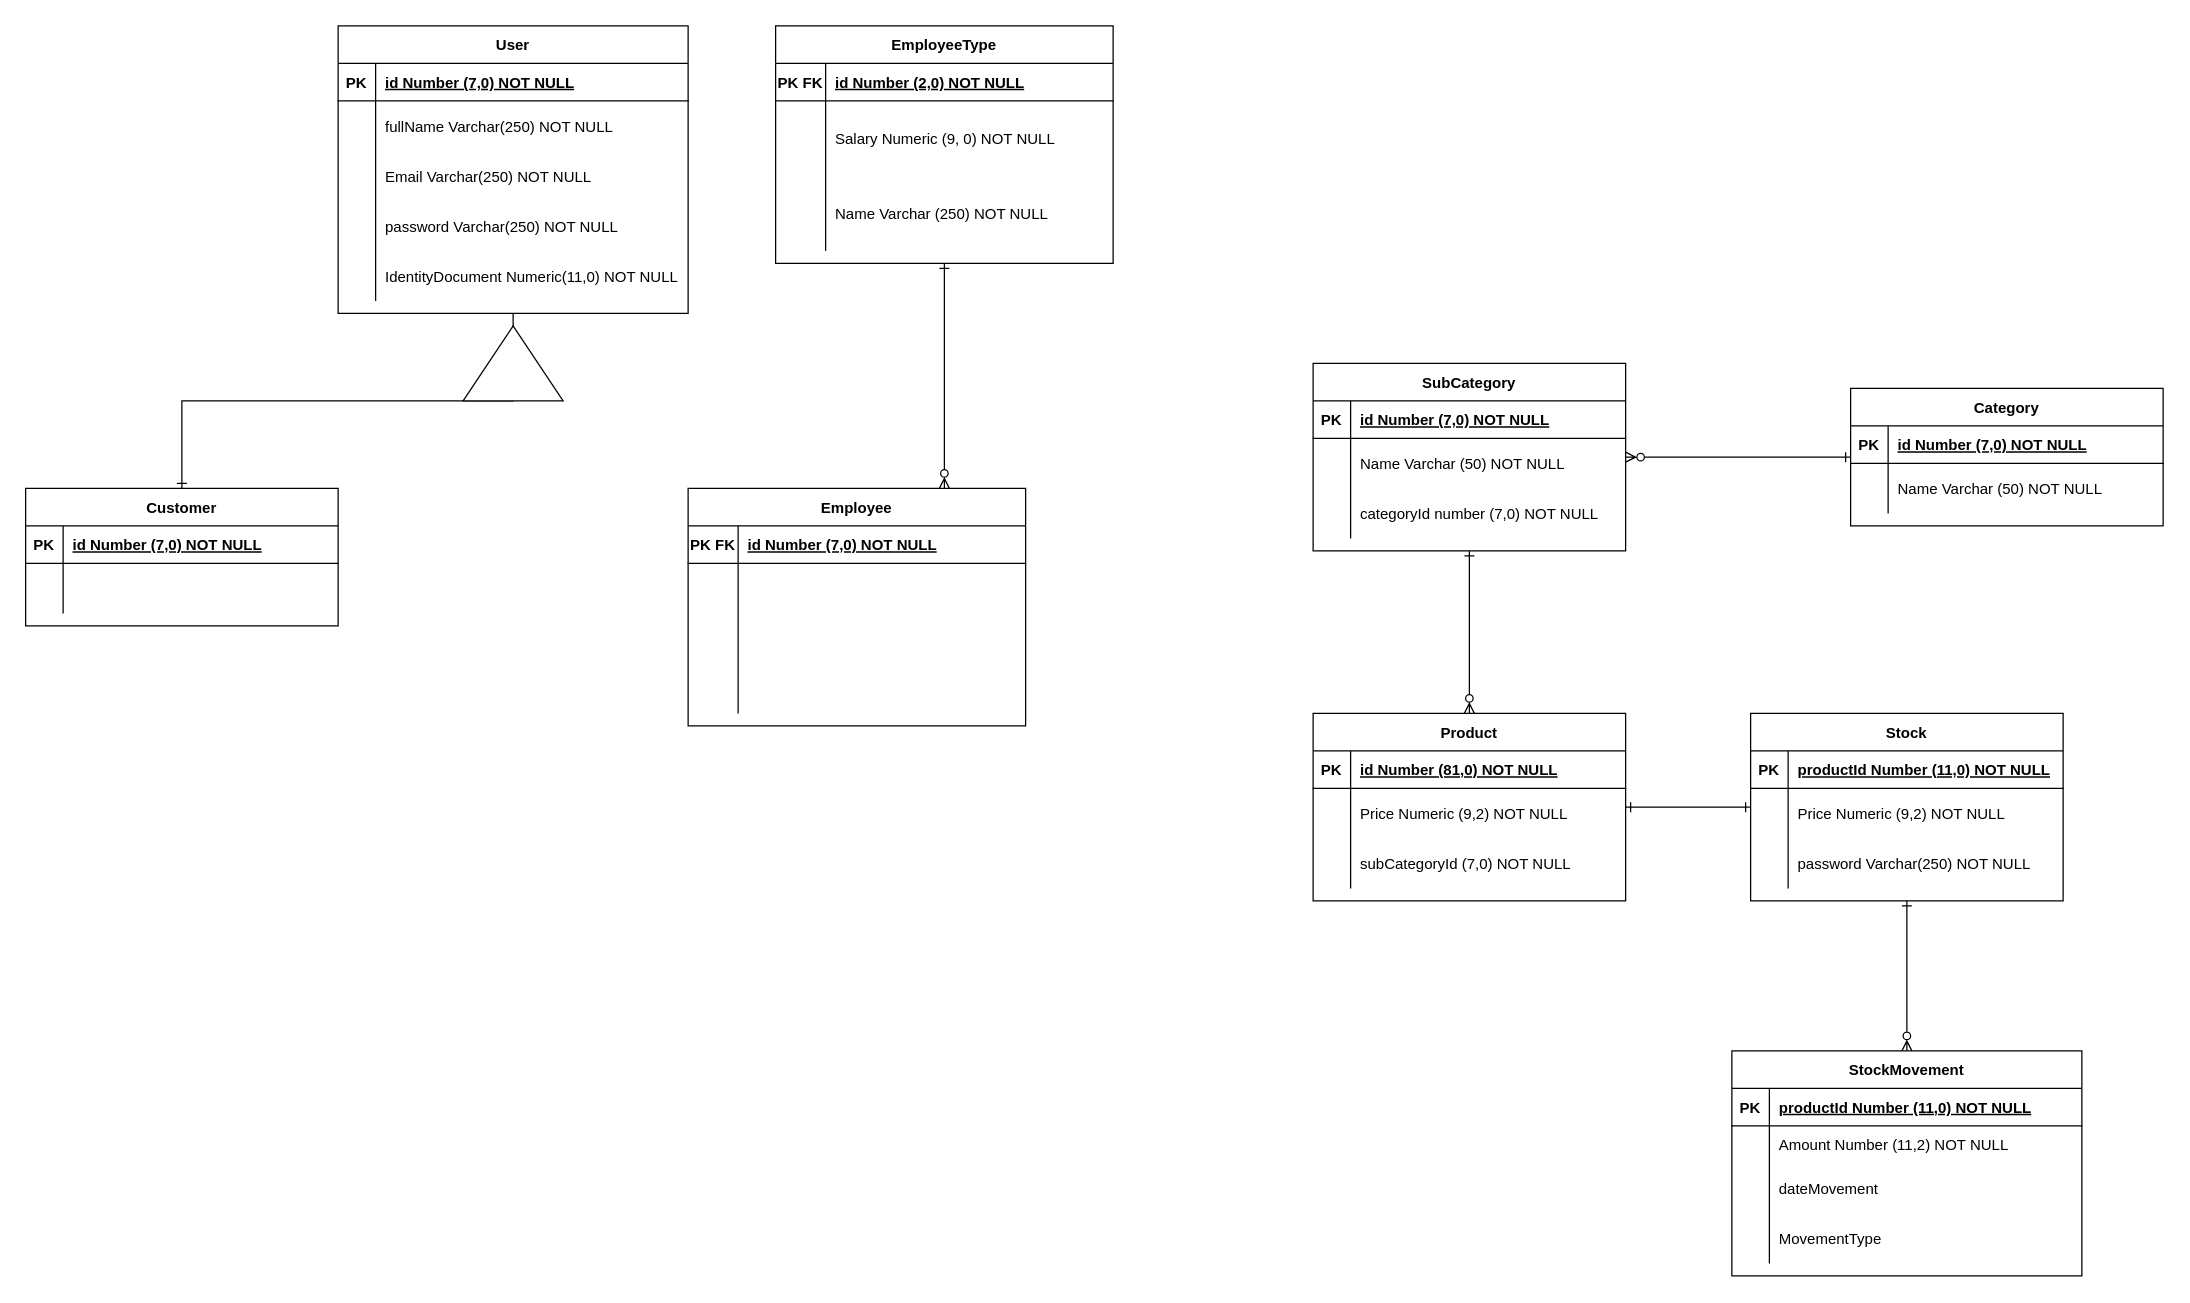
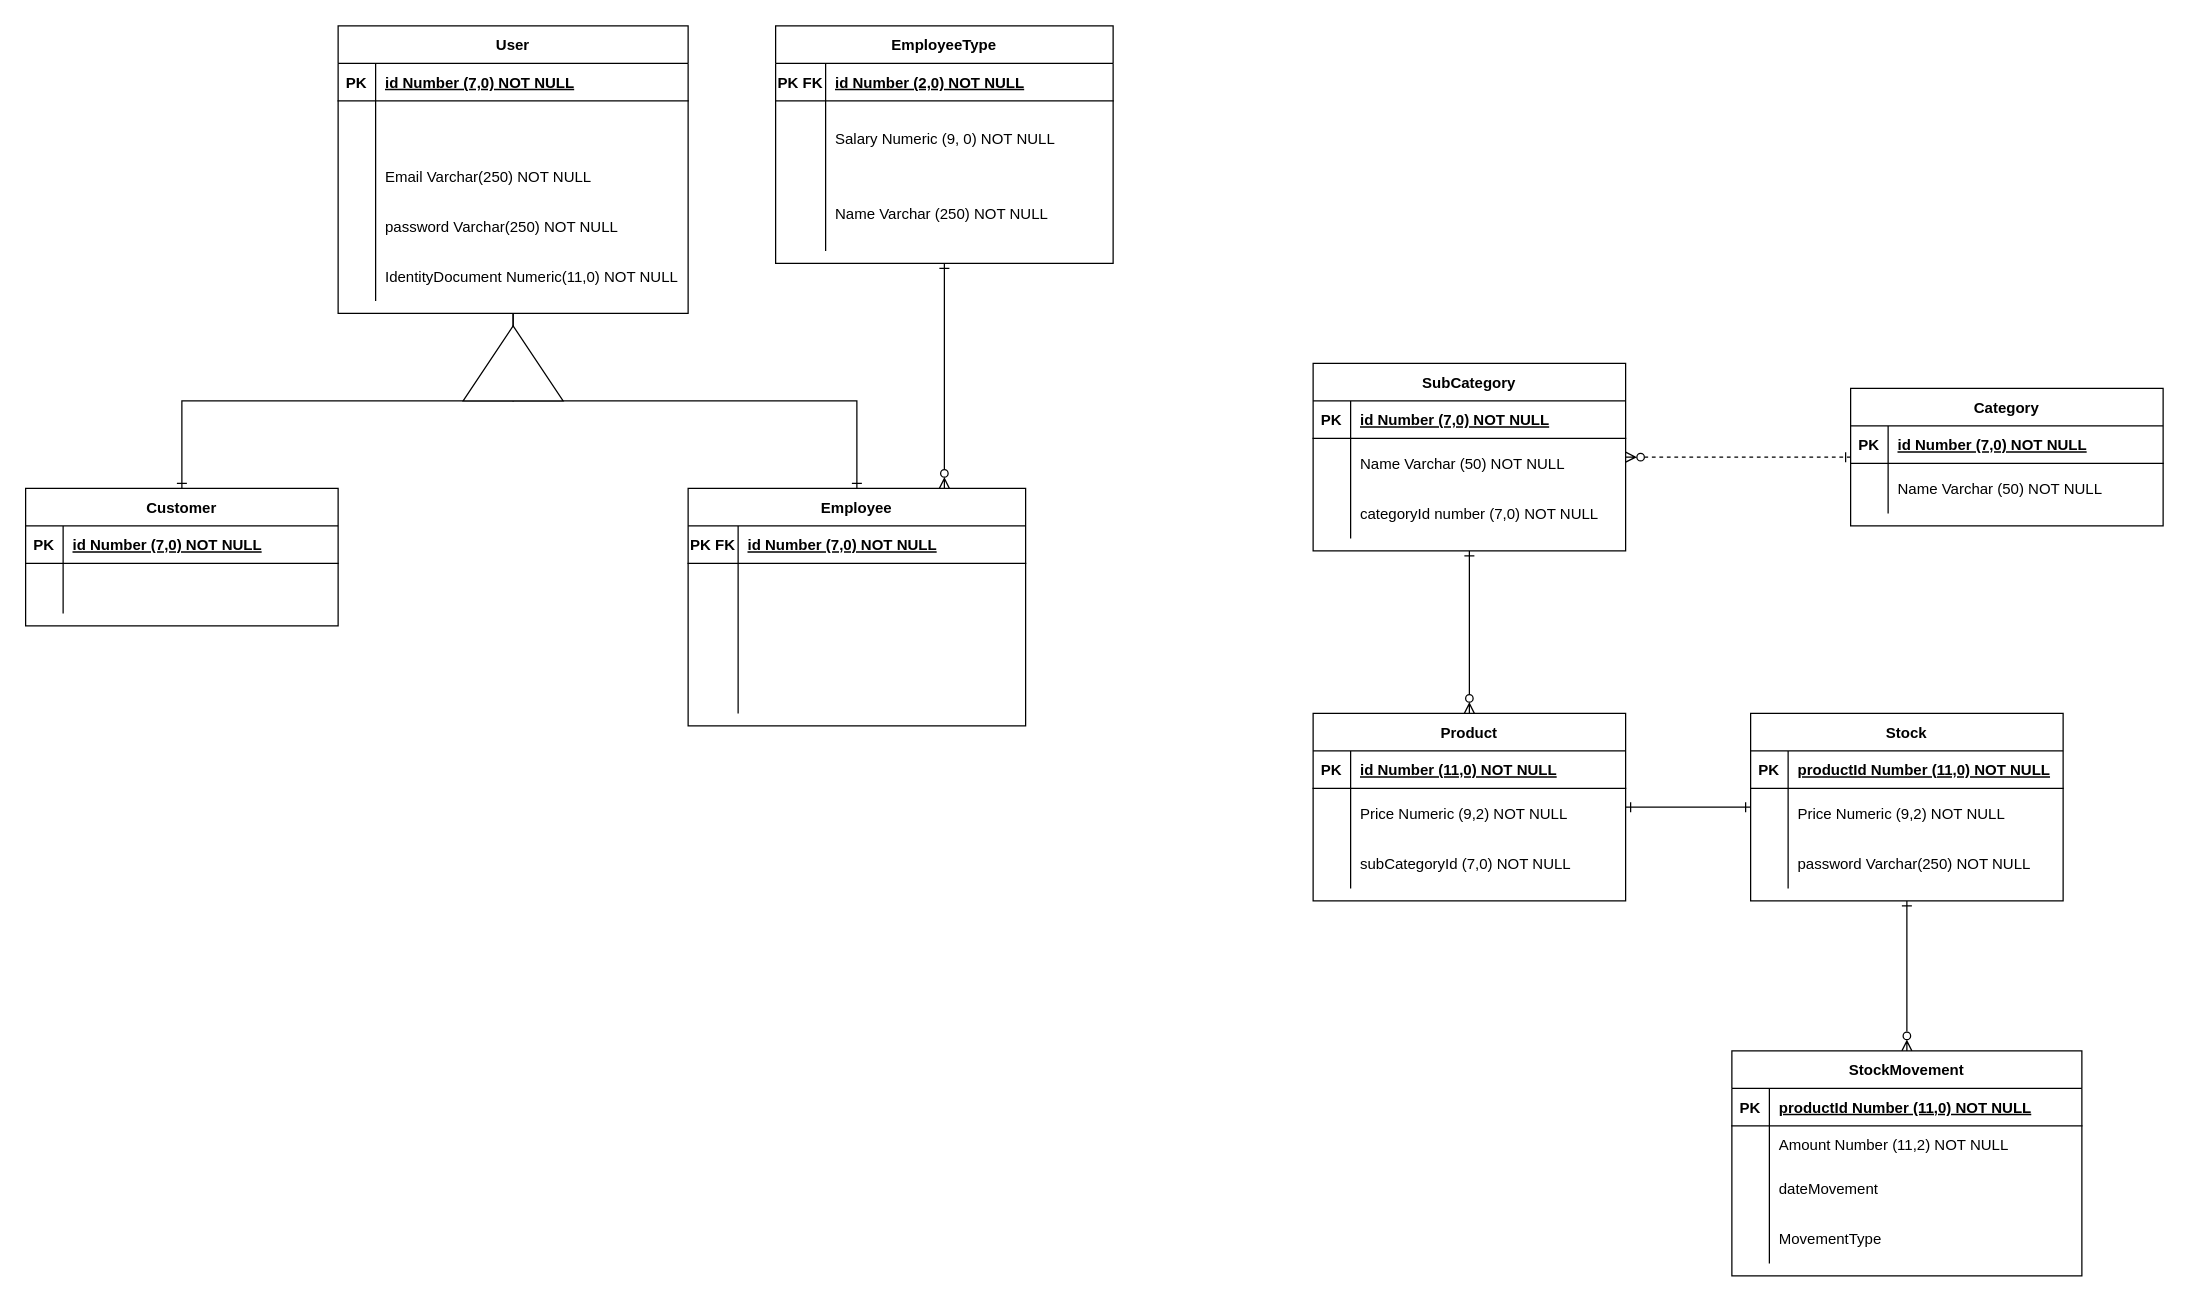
node "fullName Varchar(250) NOT NULL": removed
edge "User" -> "Employee": added
edge "SubCategory" -- "Category": style solid -> dashed
node "id Number (81,0) NOT NULL": label "id Number (81,0) NOT NULL" -> "id Number (11,0) NOT NULL"
